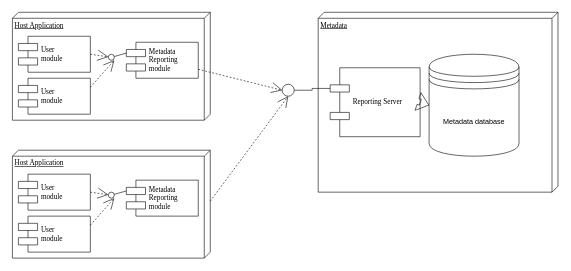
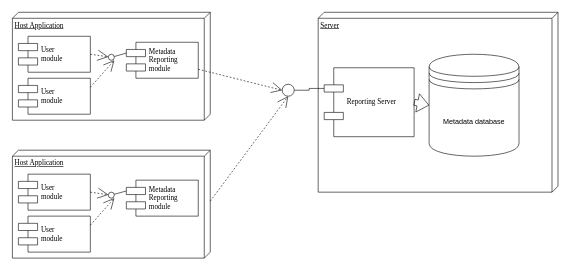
node "Metadata": label "Metadata" -> "Server"
node "Reporting Server": moved (375, 102) -> (369, 102)
